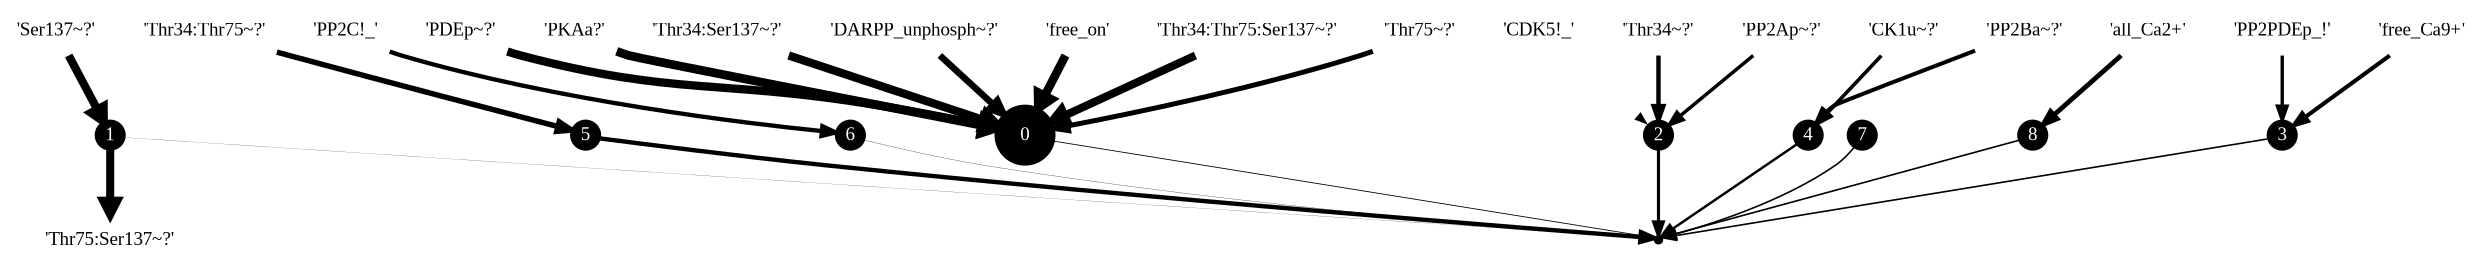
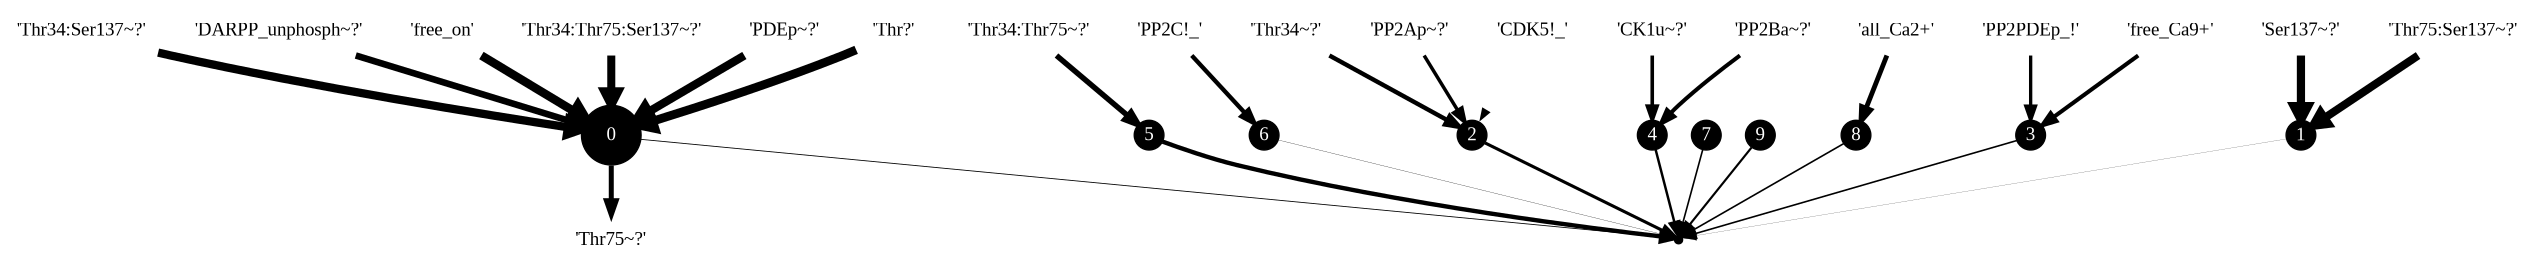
node "'PKAa?'": label "'PKAa?'" -> "'Thr?'"
edge "'Thr75~?'" -> "0": reversed
node "9": added
edge "1" -> "'Thr75:Ser137~?'": reversed
